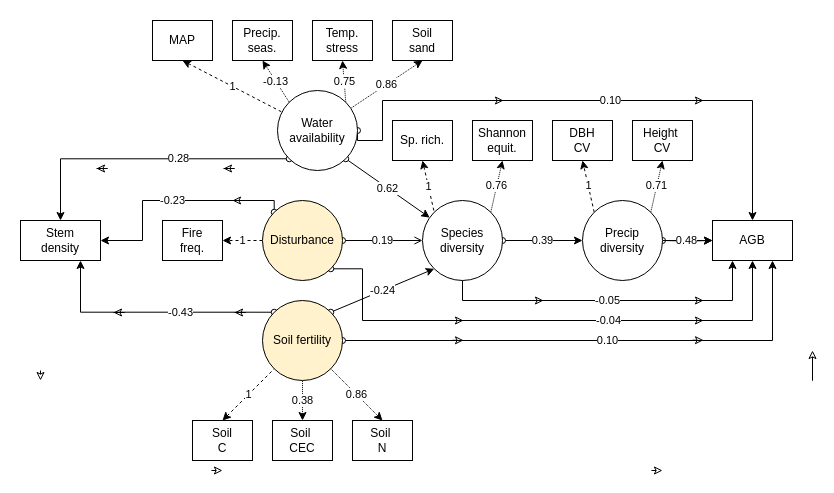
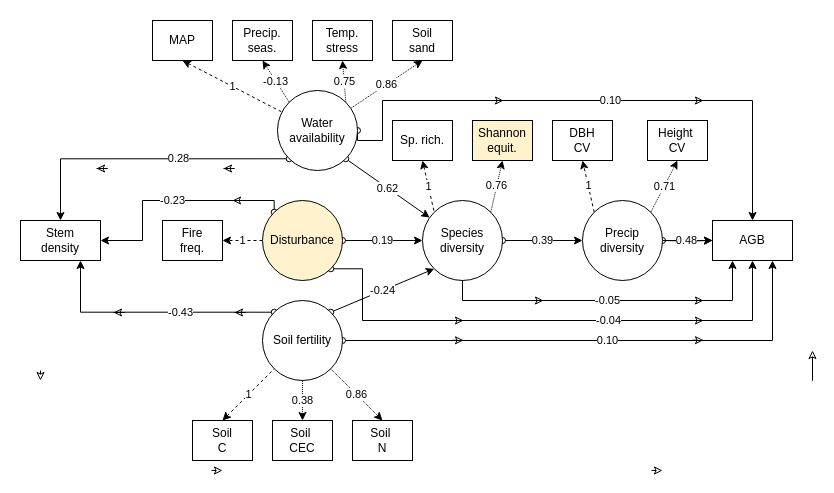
node "Shannon equit.": fillcolor #ffffff -> #fff2cc
node "Height CV": moved (663, 141) -> (678, 141)
edge "Disturbance" -- "Species diversity": arrowhead open -> classic
node "Soil fertility": fillcolor #fff2cc -> #ffffff
